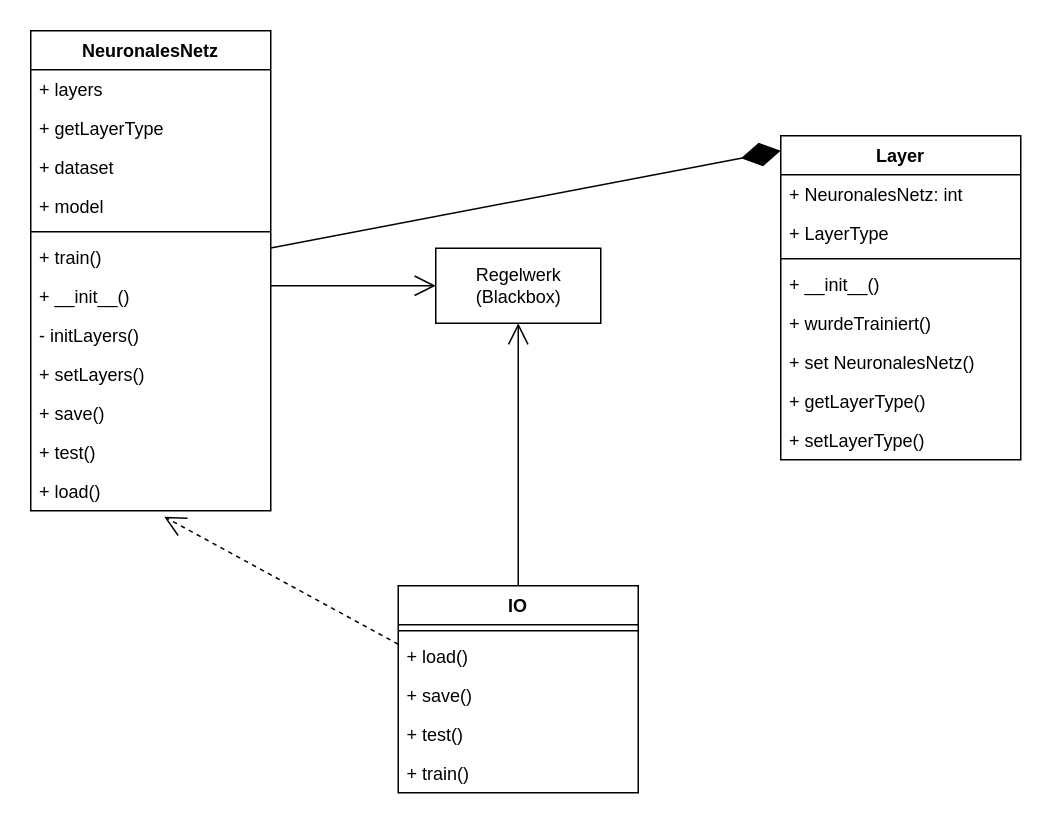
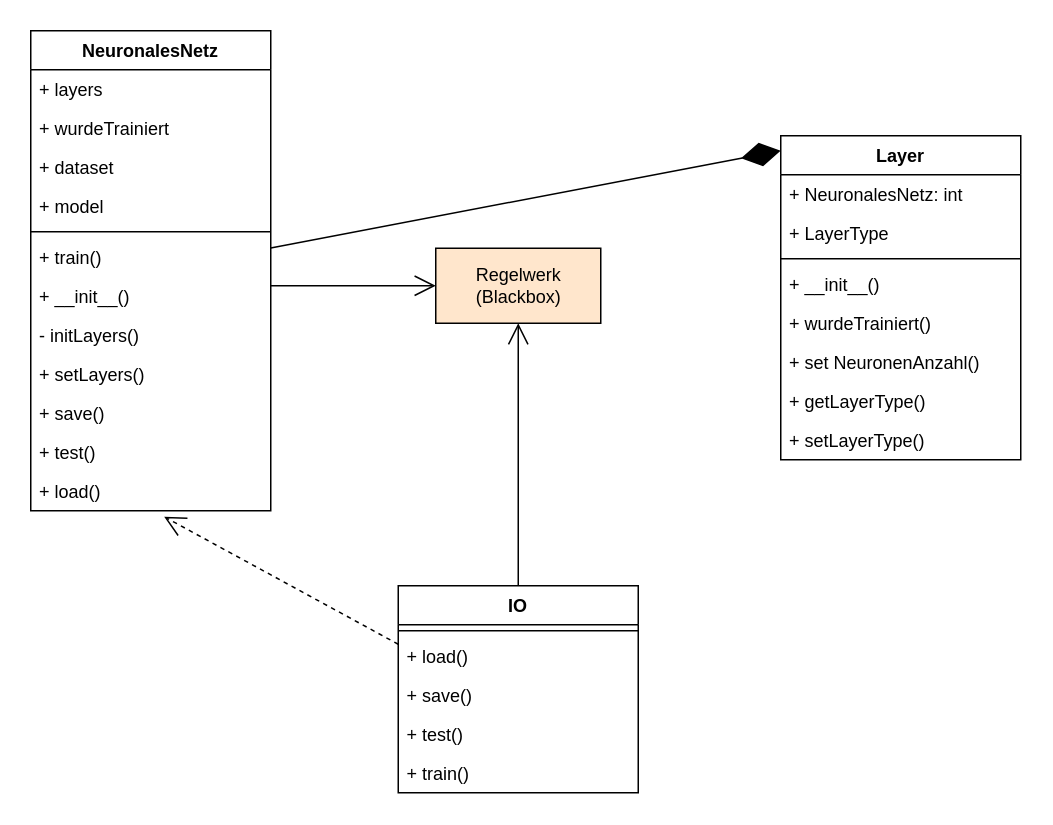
node "+ getLayerType": label "+ getLayerType" -> "+ wurdeTrainiert"
node "Regelwerk (Blackbox)": fillcolor #ffffff -> #ffe6cc
node "+ set NeuronalesNetz()": label "+ set NeuronalesNetz()" -> "+ set NeuronenAnzahl()"
